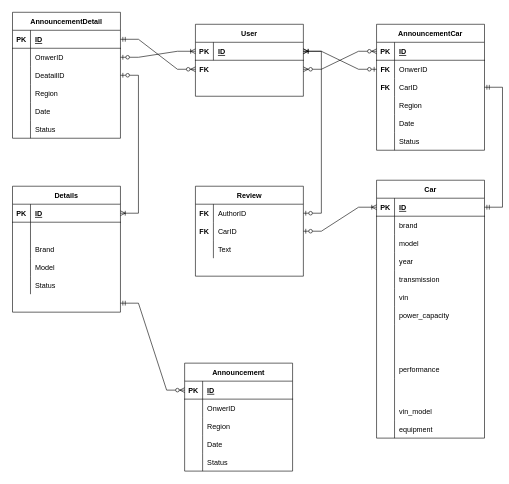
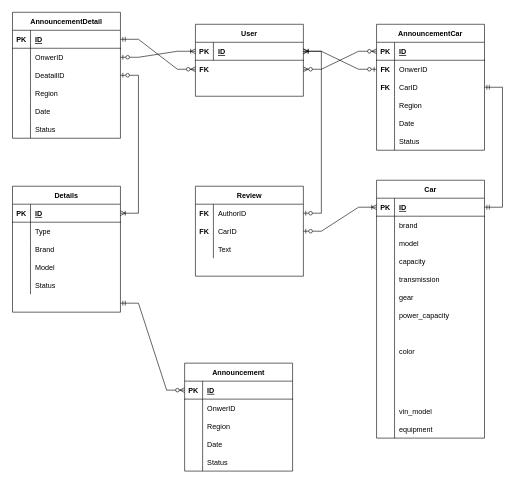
node "Type": added
node "year": label "year" -> "capacity"
node "vin": label "vin" -> "gear"
node "color": added
node "performance": removed
